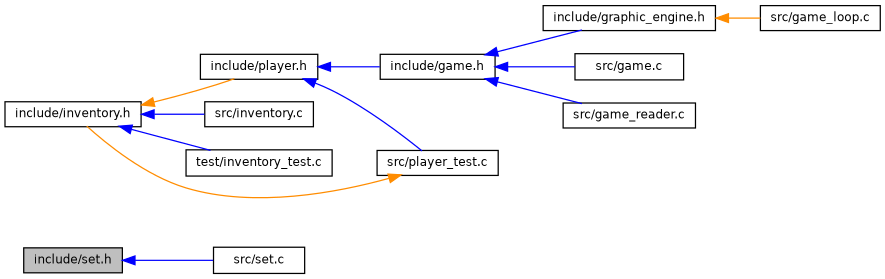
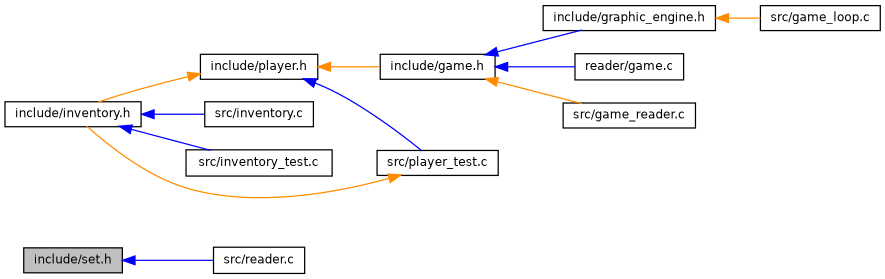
edge "include/game.h" -> "include/player.h": color blue -> darkorange
node "src/game.c": label "src/game.c" -> "reader/game.c"
edge "include/player.h" -> "include/inventory.h": reversed
edge "src/game_reader.c" -> "include/game.h": color blue -> darkorange
node "test/inventory_test.c": label "test/inventory_test.c" -> "src/inventory_test.c"
node "src/set.c": label "src/set.c" -> "src/reader.c"
